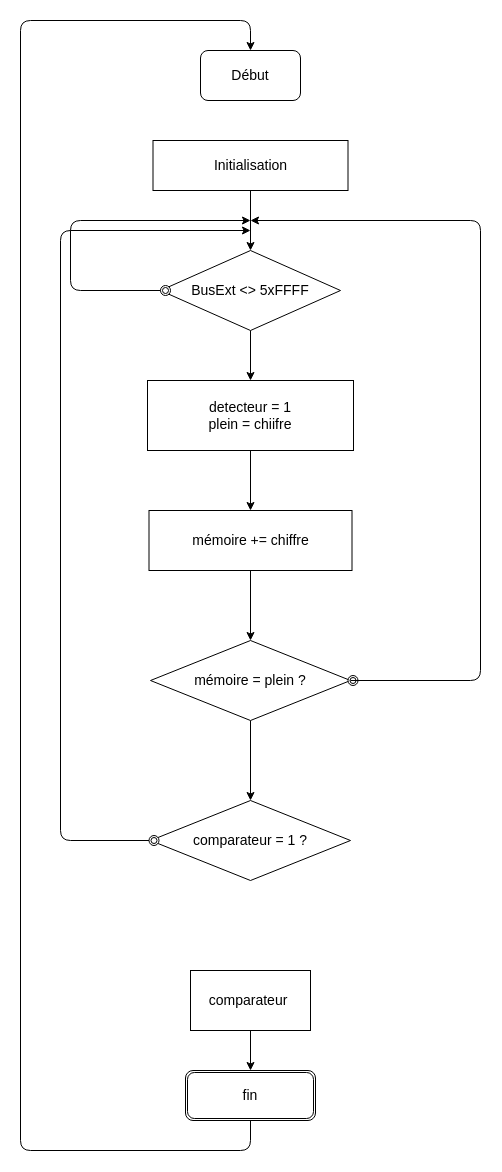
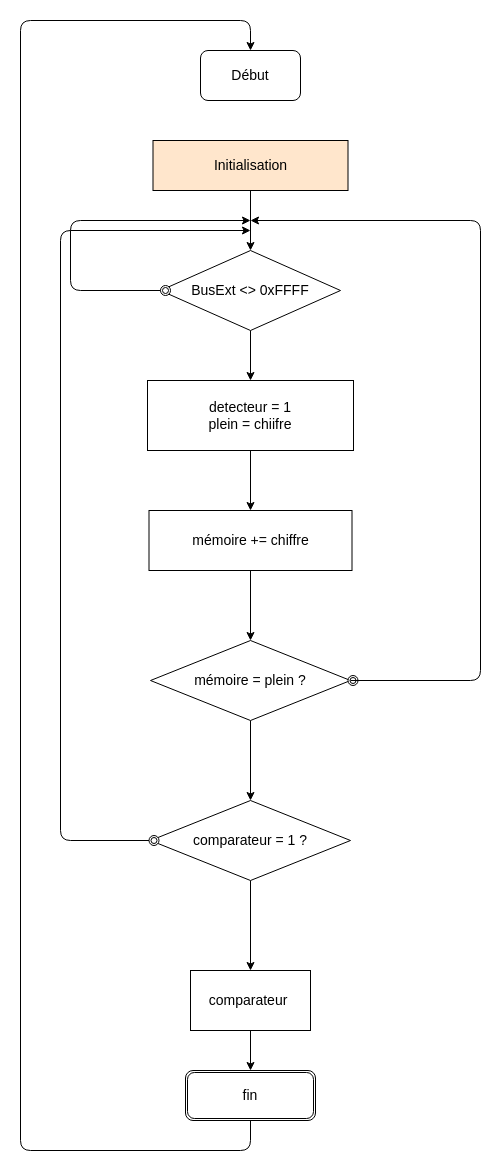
node "Initialisation": fillcolor #ffffff -> #ffe6cc
node "BusExt <> 5xFFFF": label "BusExt <> 5xFFFF" -> "BusExt <> 0xFFFF"
edge "comparateur = 1 ?" -> "comparateur": added
